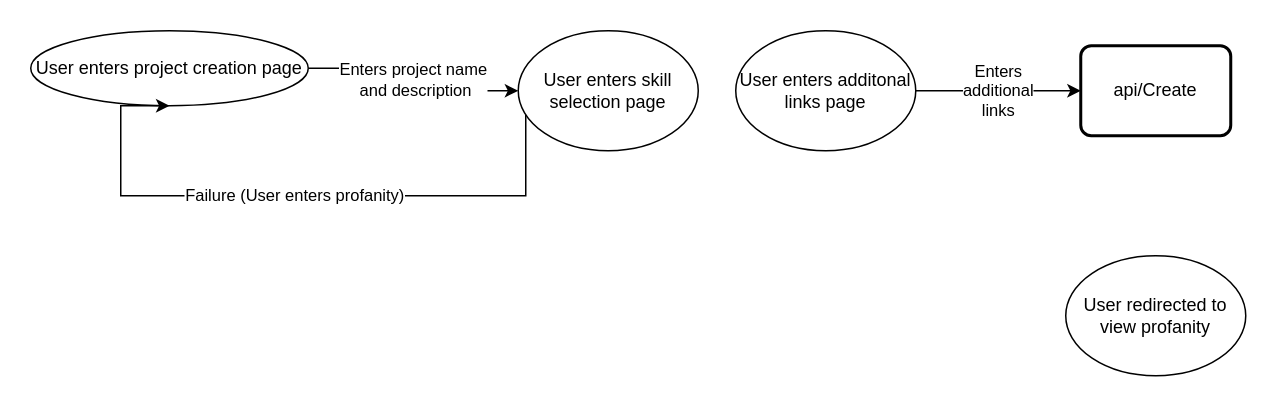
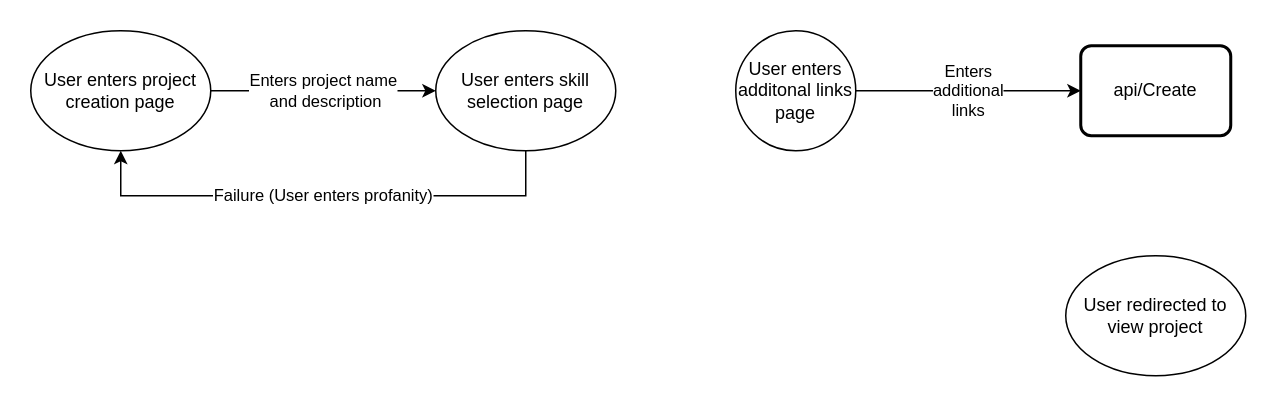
node "User enters project creation page": size 278x75 -> 180x120
node "User enters skill selection page": moved (608, 91) -> (526, 91)
node "User enters additonal links page": size 180x120 -> 120x120
node "User redirected to view profanity": label "User redirected to view profanity" -> "User redirected to view project"
